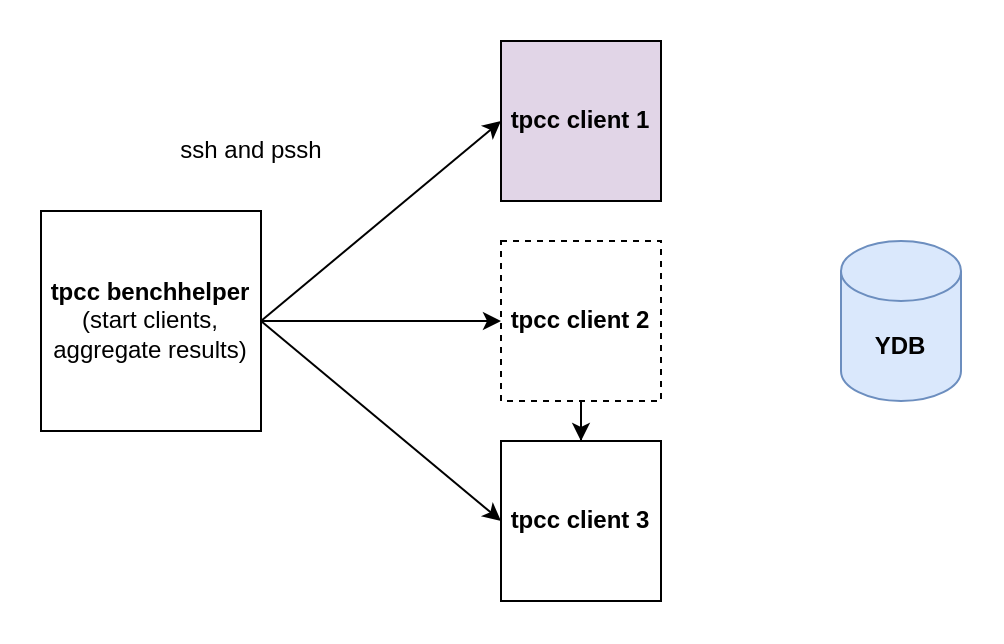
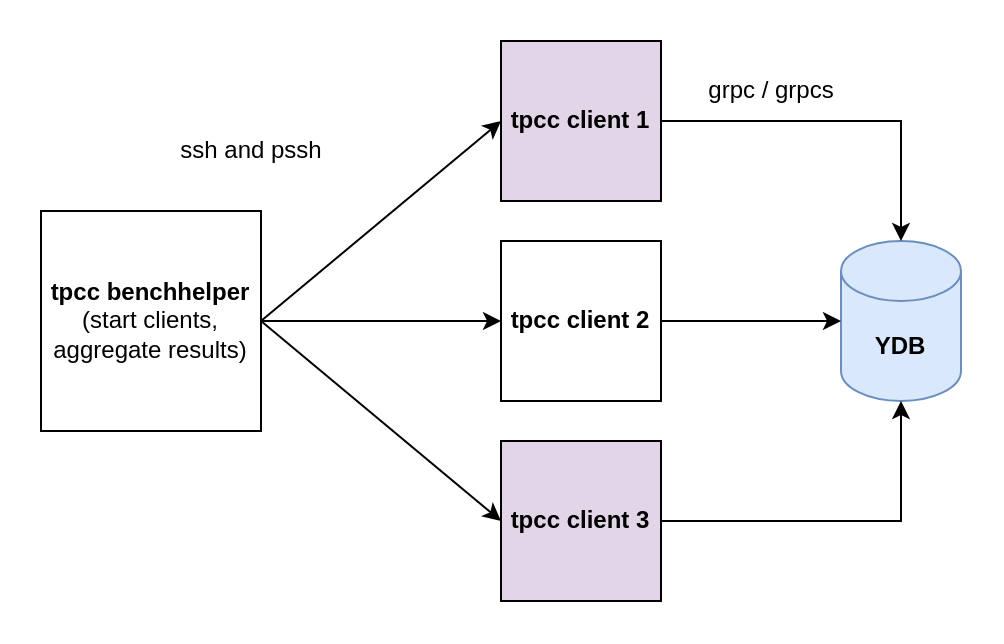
node "grpc / grpcs": added
edge "tpcc client 1" -> "YDB": added
node "tpcc client 2": style dashed -> solid
edge "tpcc client 2" -> "tpcc client 3": now "tpcc client 2" -> "YDB"
node "tpcc client 3": fillcolor #ffffff -> #e1d5e7
edge "tpcc client 3" -> "YDB": added
